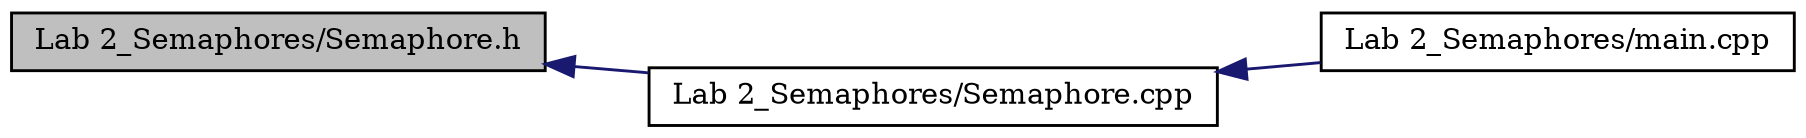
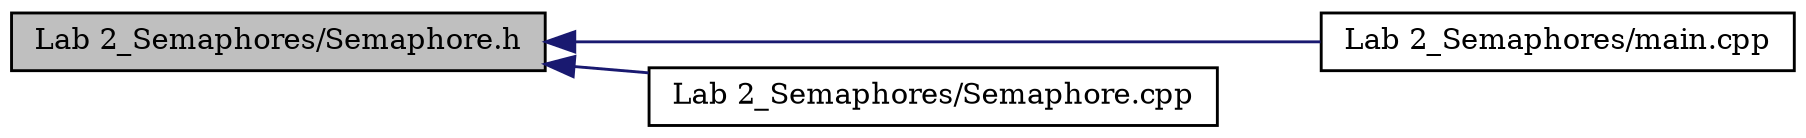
edge "Lab 2_Semaphores/main.cpp" -> "Lab 2_Semaphores/Semaphore.cpp": now "Lab 2_Semaphores/main.cpp" -> "Lab 2_Semaphores/Semaphore.h"
